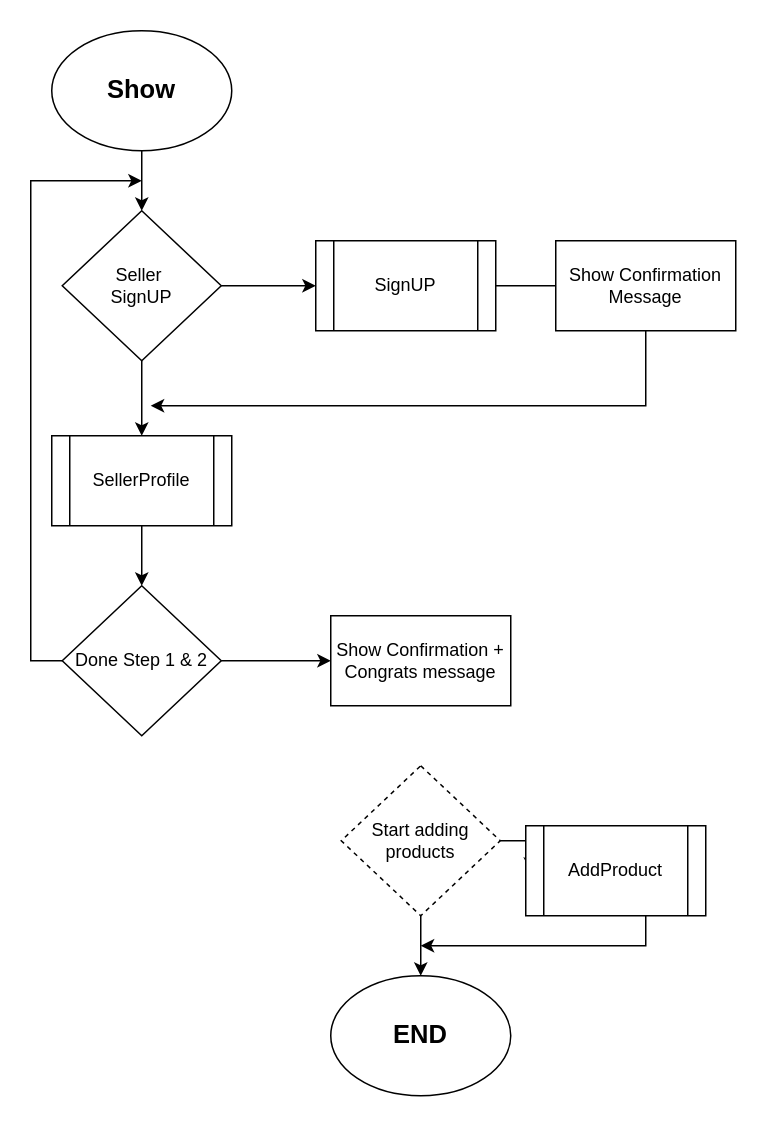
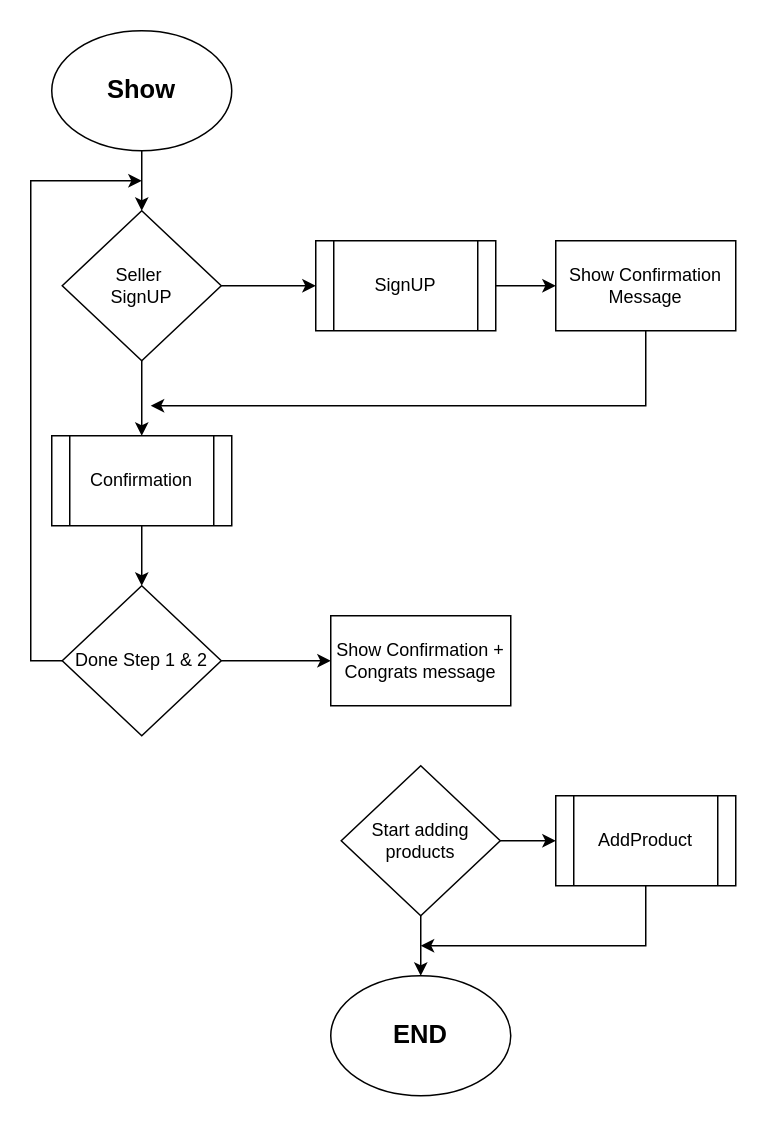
edge "SignUP" -- "Show Confirmation Message": arrowhead none -> classic
node "SellerProfile": label "SellerProfile" -> "Confirmation"
node "Start adding products": style dashed -> solid
node "AddProduct": moved (616, 871) -> (646, 841)
